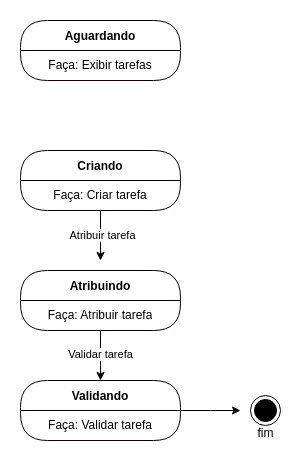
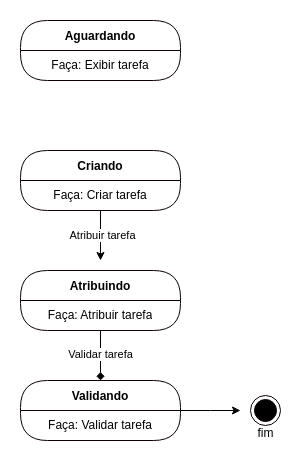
node "Faça: Exibir tarefas": label "Faça: Exibir tarefas" -> "Faça: Exibir tarefa"
node "Exibir": label "Exibir" -> "Subtitle"
edge "Faça: Atribuir tarefa" -> "Validando": arrowhead classic -> diamond
